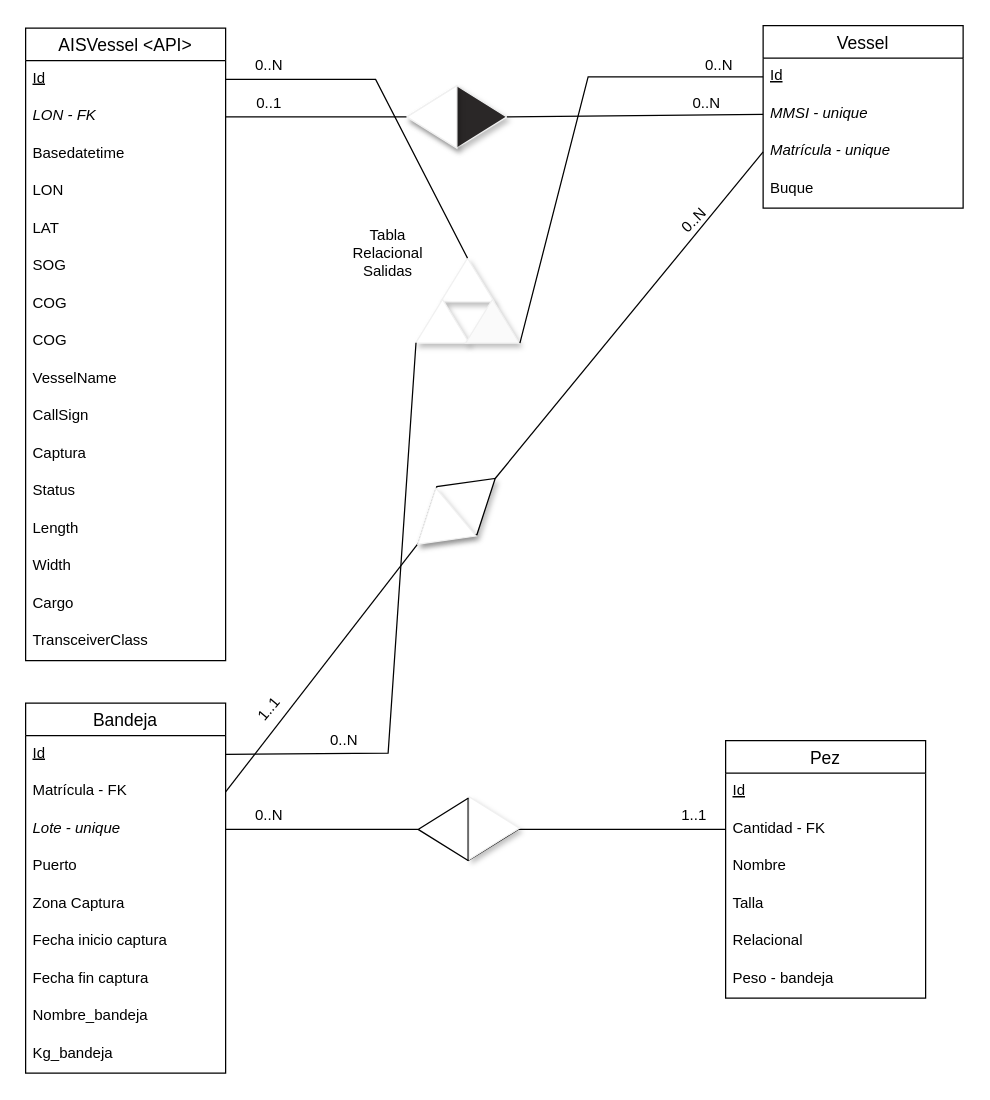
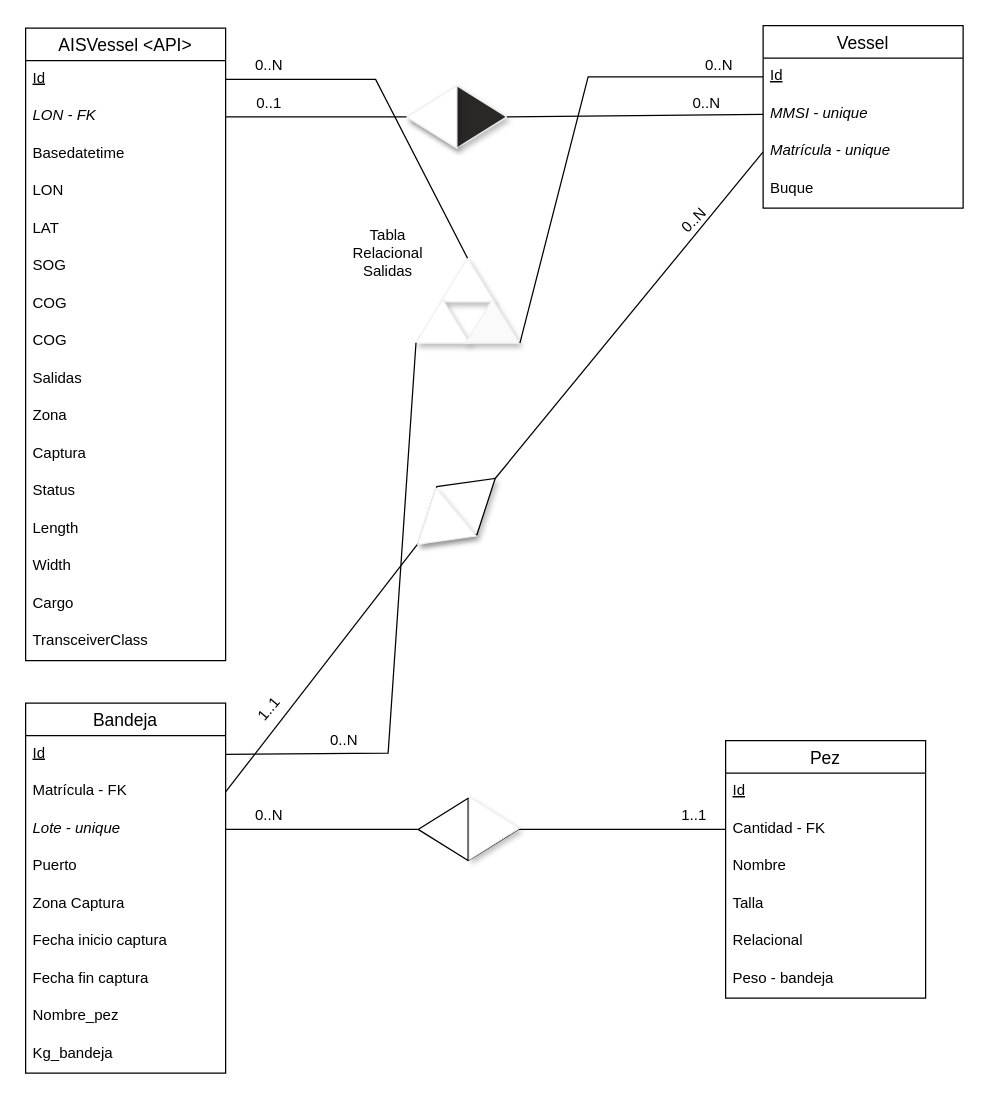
node "VesselName": label "VesselName" -> "Salidas"
node "CallSign": label "CallSign" -> "Zona"
node "Nombre_bandeja": label "Nombre_bandeja" -> "Nombre_pez"
